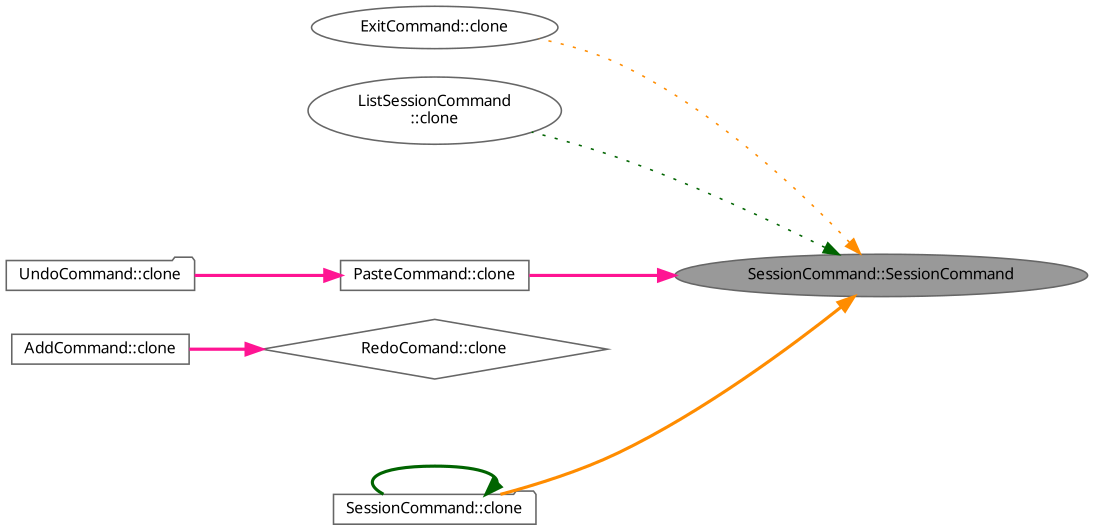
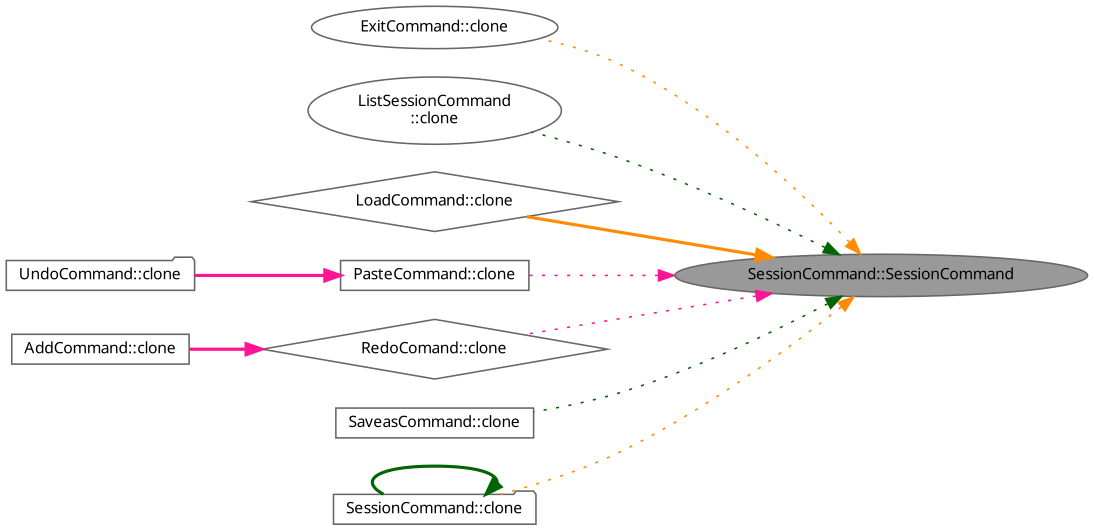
node "LoadCommand::clone": added
edge "PasteCommand::clone" -> "SessionCommand::SessionCommand": style bold -> dotted
edge "RedoComand::clone" -> "SessionCommand::SessionCommand": added
edge "SessionCommand::clone" -> "SessionCommand::SessionCommand": style bold -> dotted
node "SaveasCommand::clone": added
